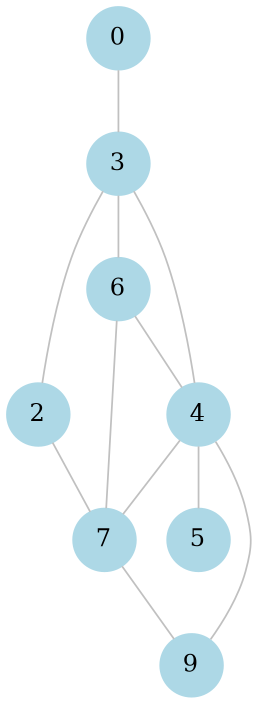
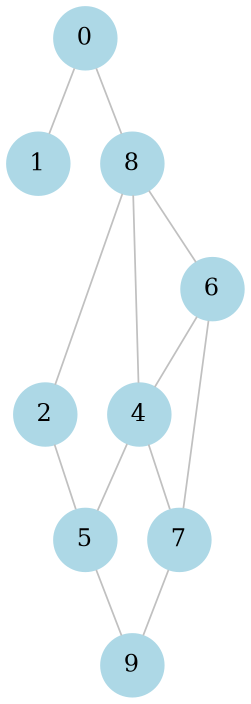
node "1": added
node "3": label "3" -> "8"
edge "2" -- "7": now "2" -- "5"
edge "4" -- "9": now "5" -- "9"
